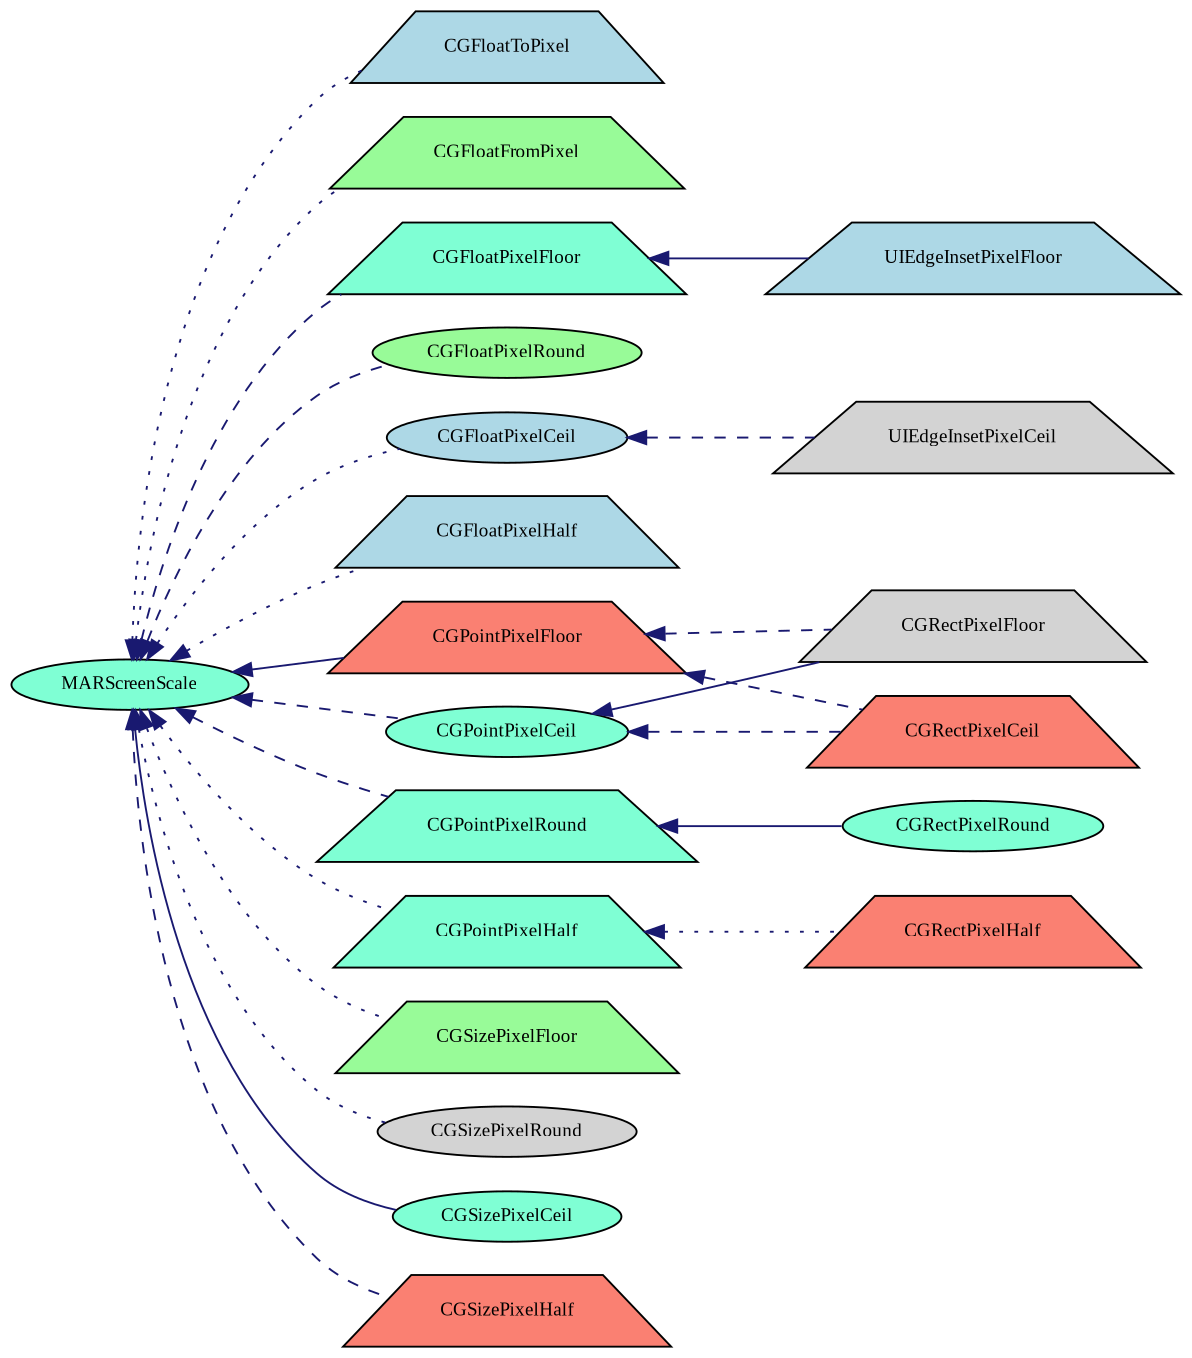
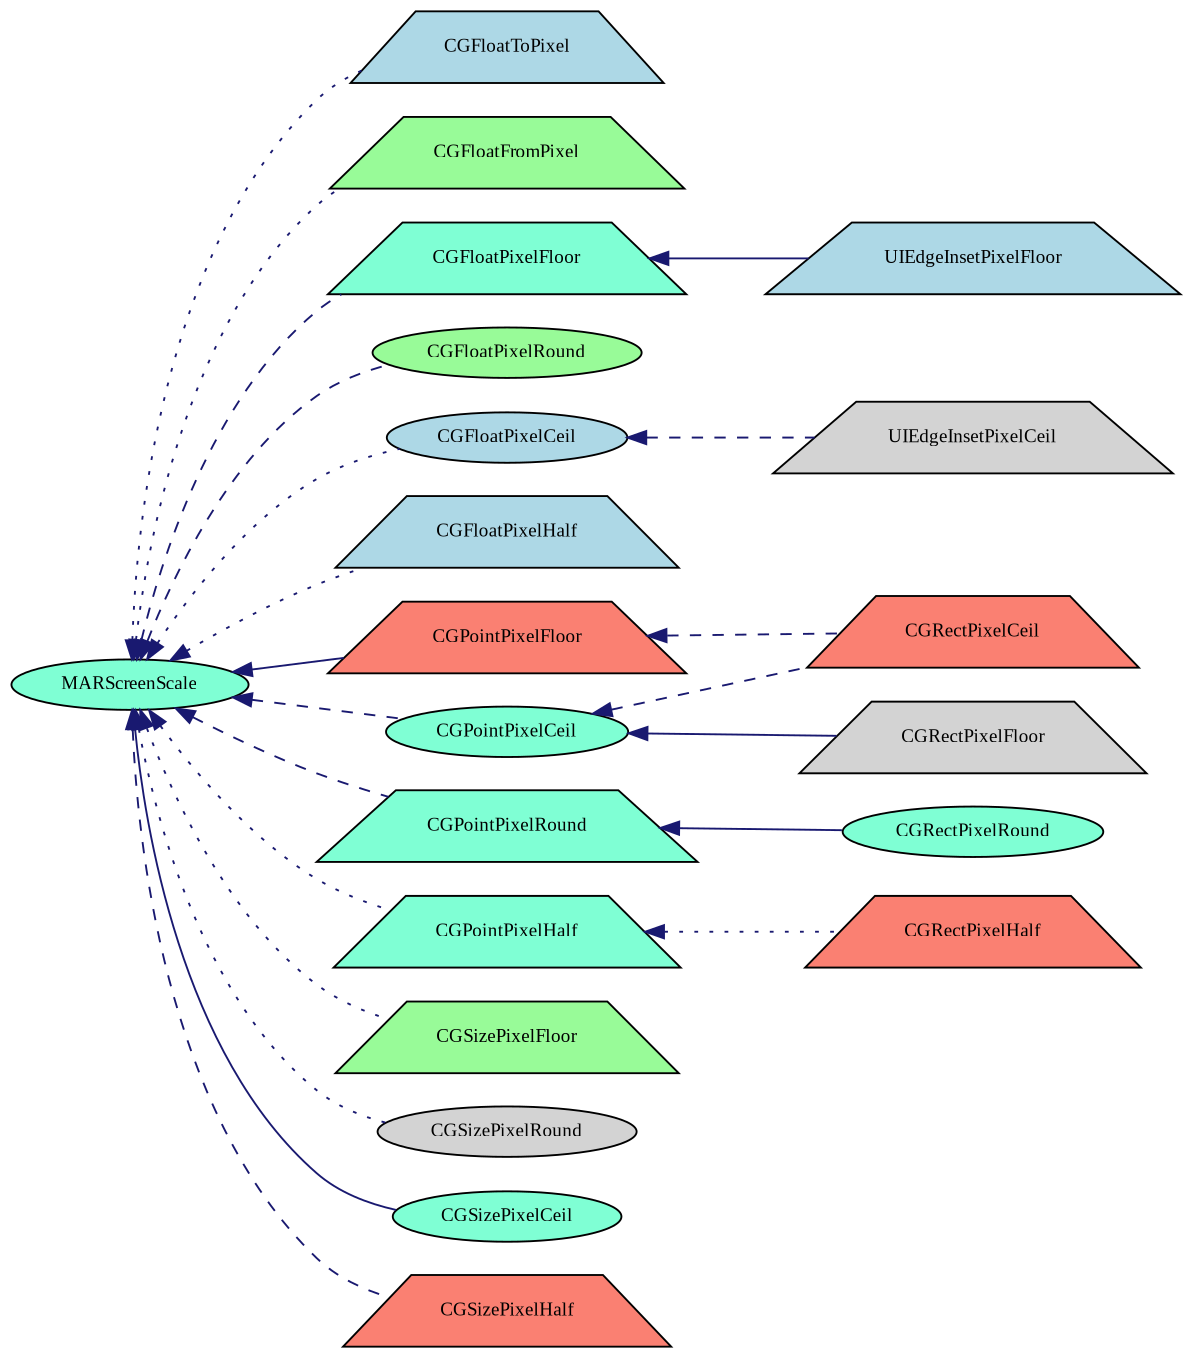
edge "CGRectPixelFloor" -> "CGPointPixelFloor": removed
